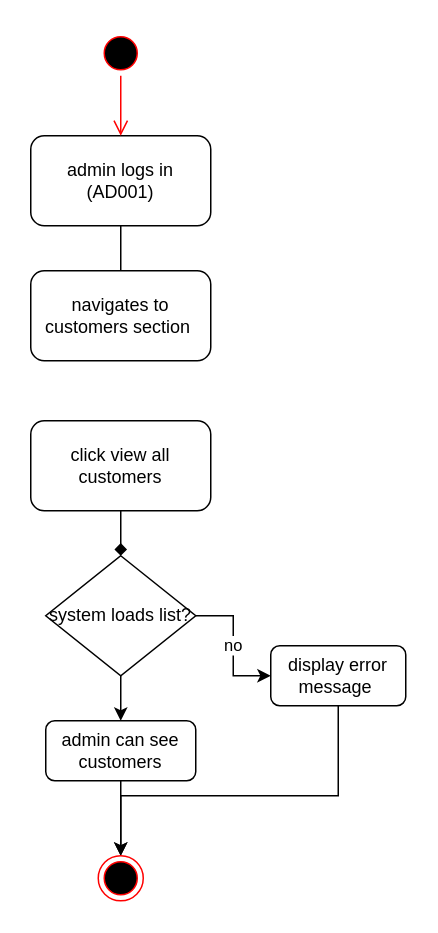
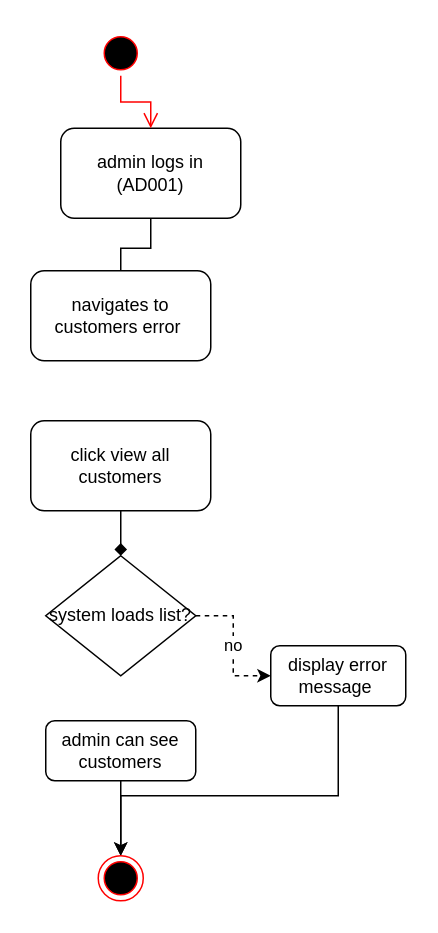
node "admin logs in (AD001)": moved (121, 181) -> (151, 173)
node "navigates to customers section": label "navigates to customers section" -> "navigates to customers error"
edge "system loads list?" -> "display error message": style solid -> dashed
edge "system loads list?" -> "admin can see customers": removed
